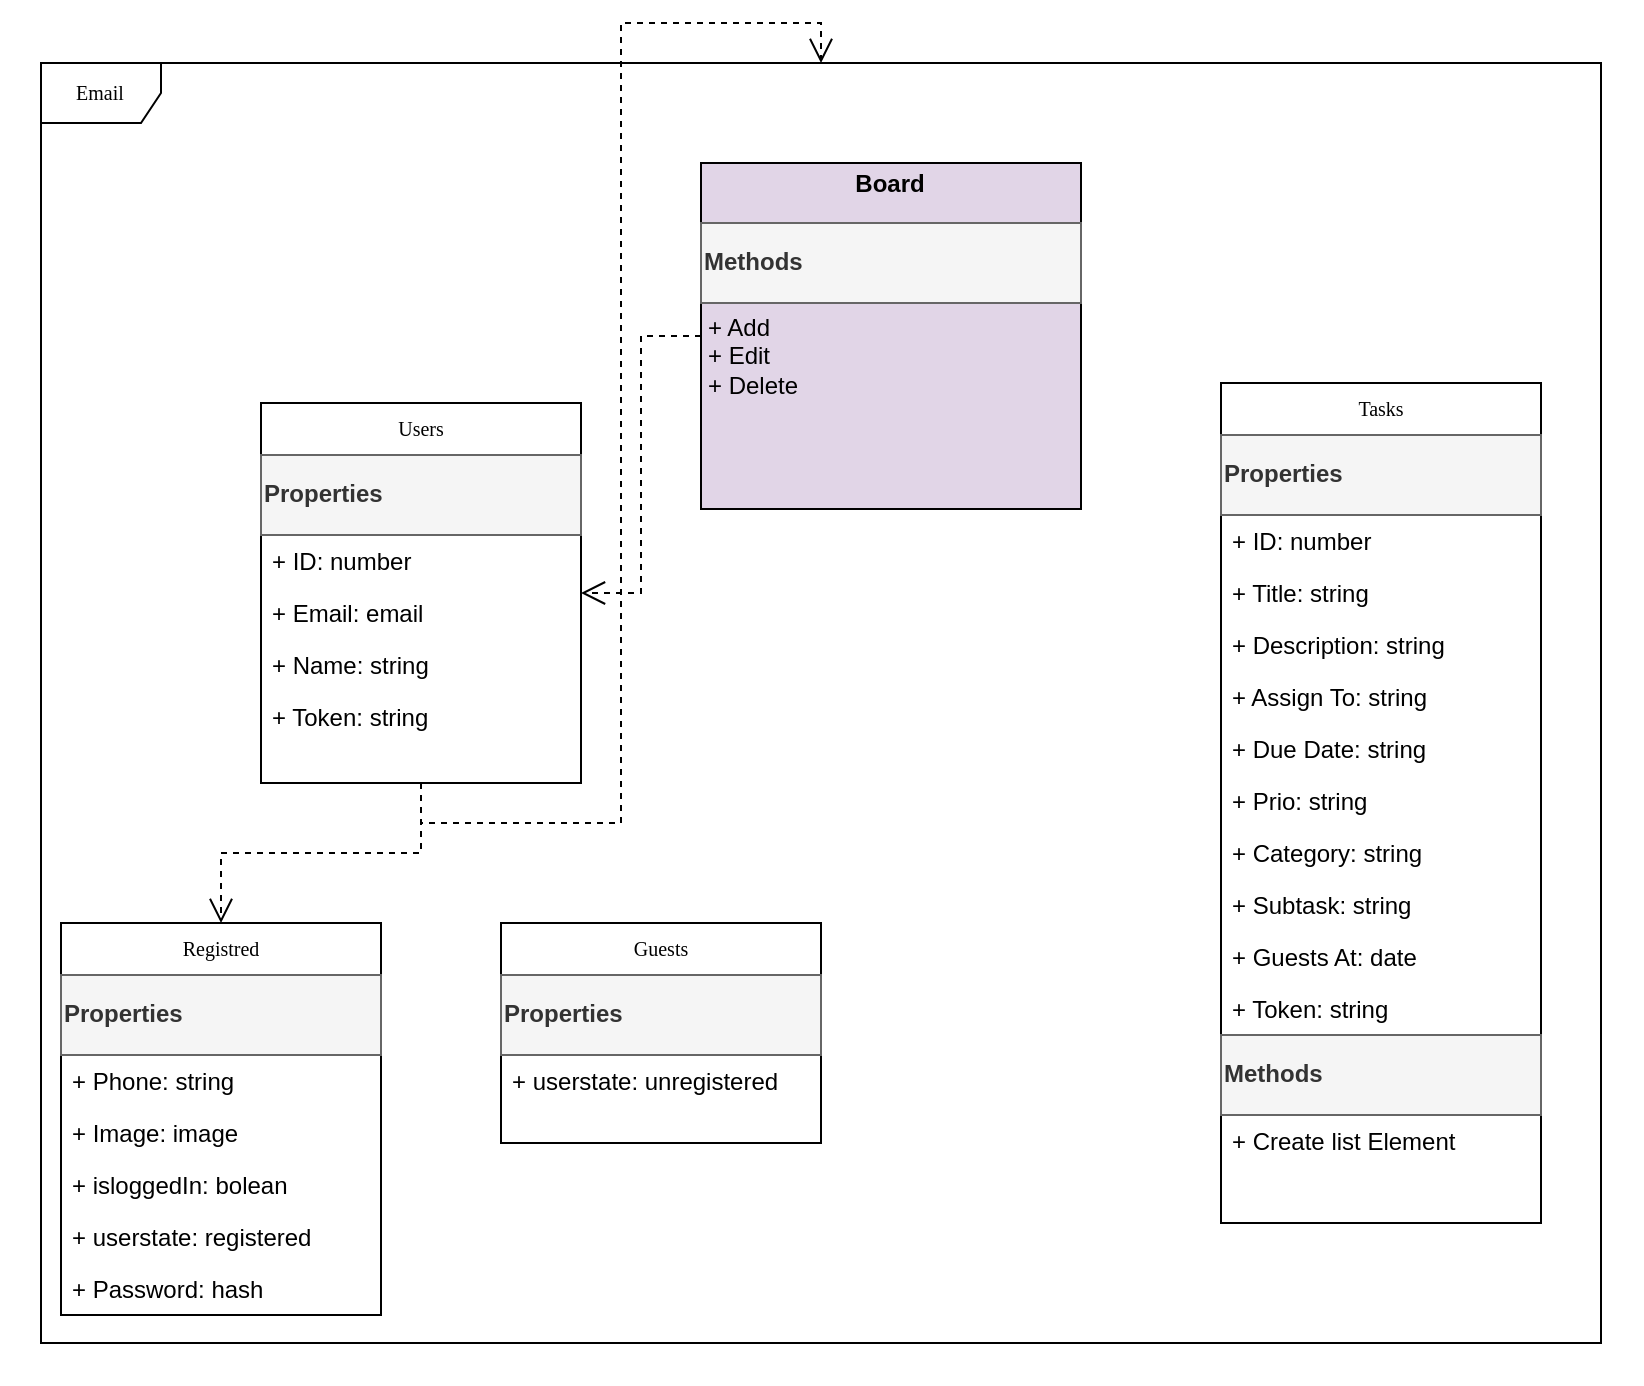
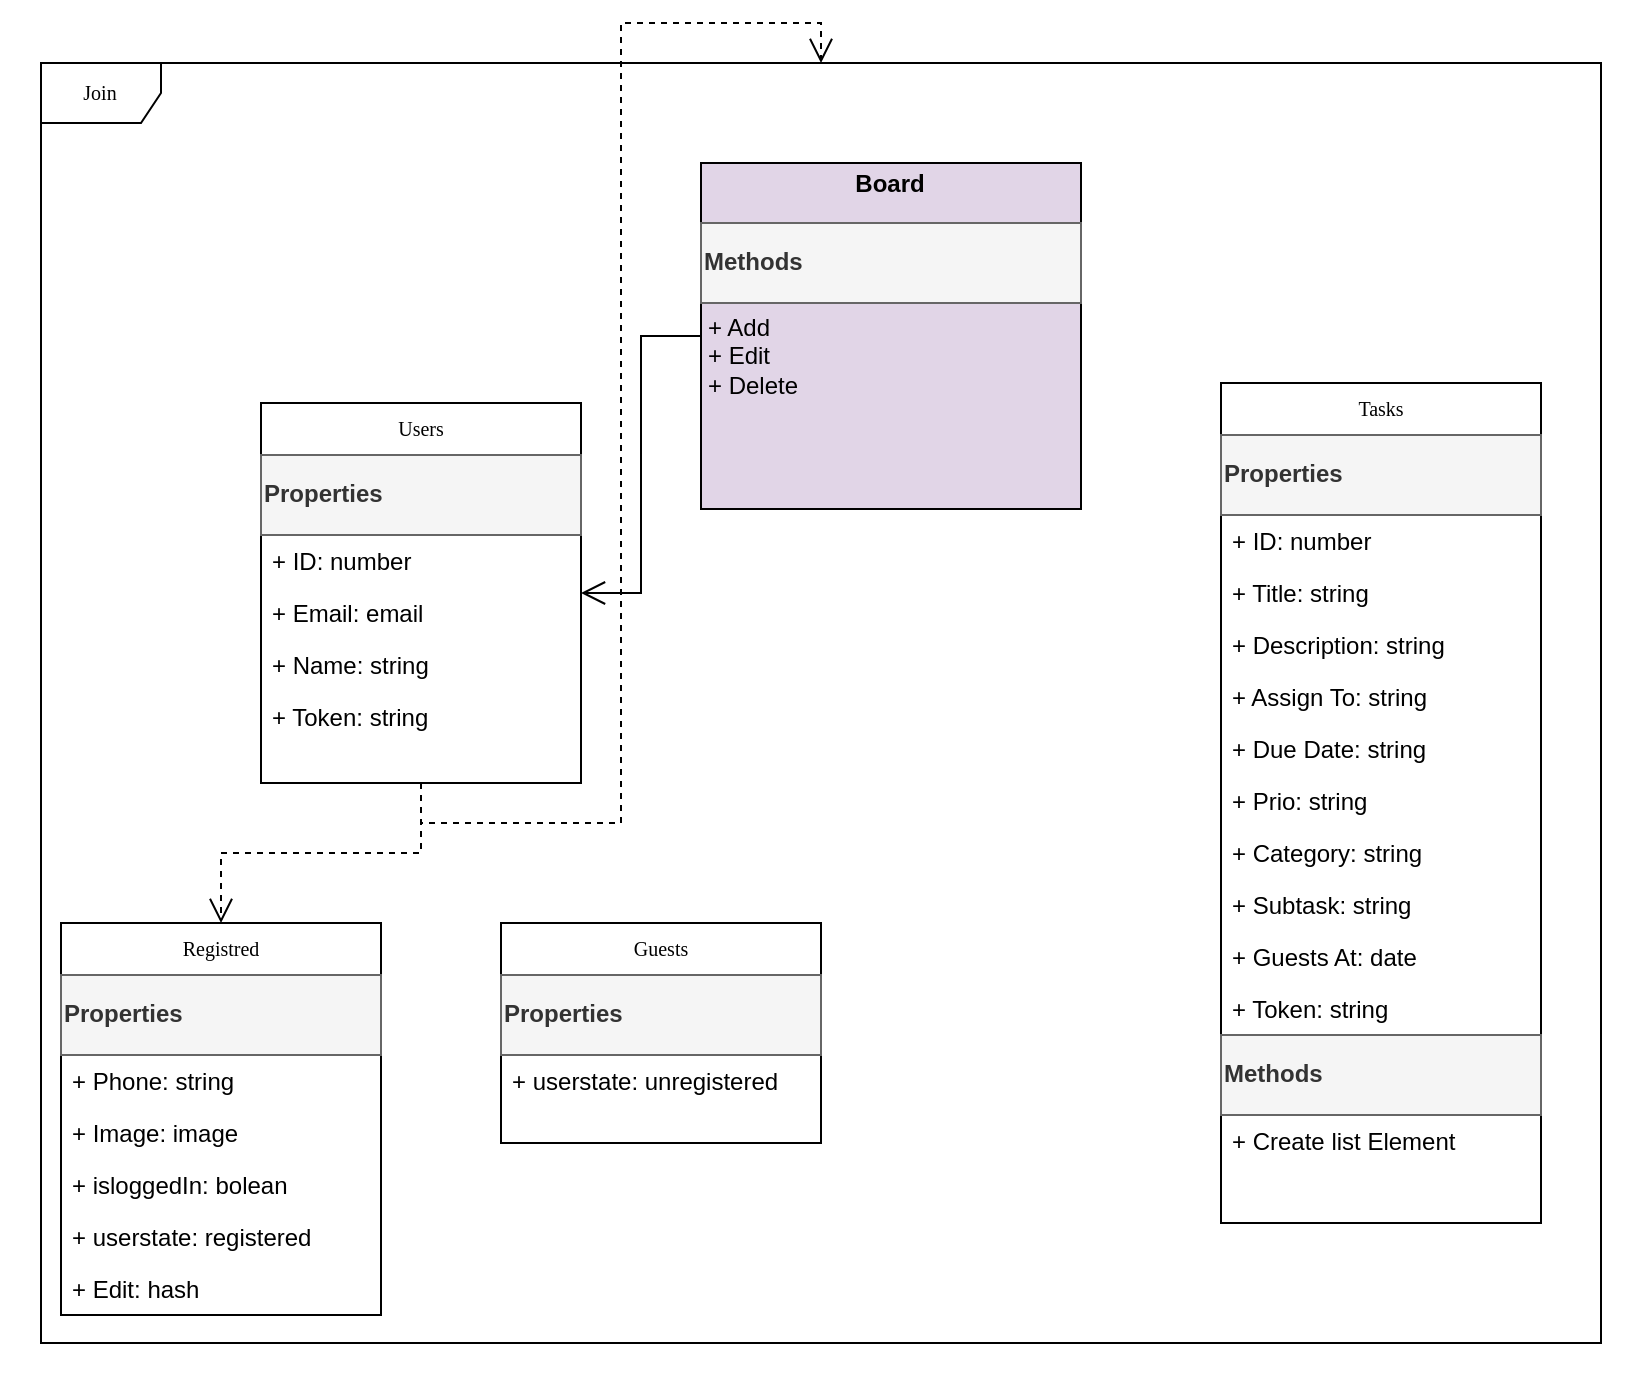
node "Email": label "Email" -> "Join"
edge "Board + Add + Edit + Delete" -> "Users": style dashed -> solid
node "+ Password: hash": label "+ Password: hash" -> "+ Edit: hash"
